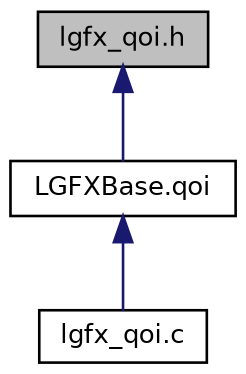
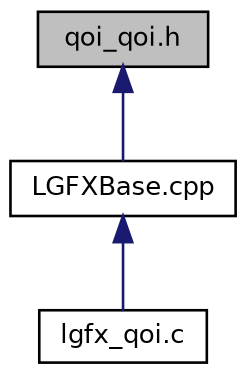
node "lgfx_qoi.h": label "lgfx_qoi.h" -> "qoi_qoi.h"
node "LGFXBase.qoi": label "LGFXBase.qoi" -> "LGFXBase.cpp"
